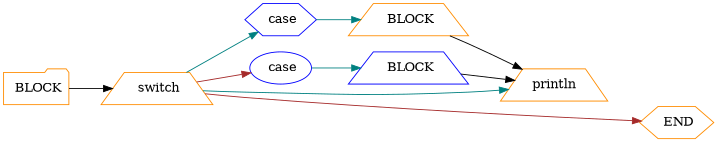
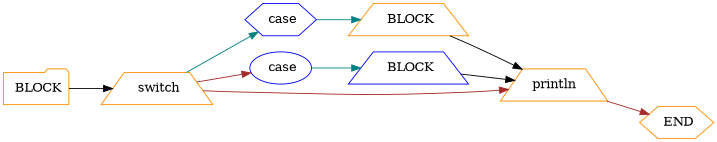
edge "switch" -> "println": color teal -> brown
edge "switch" -> "END": now "println" -> "END"
